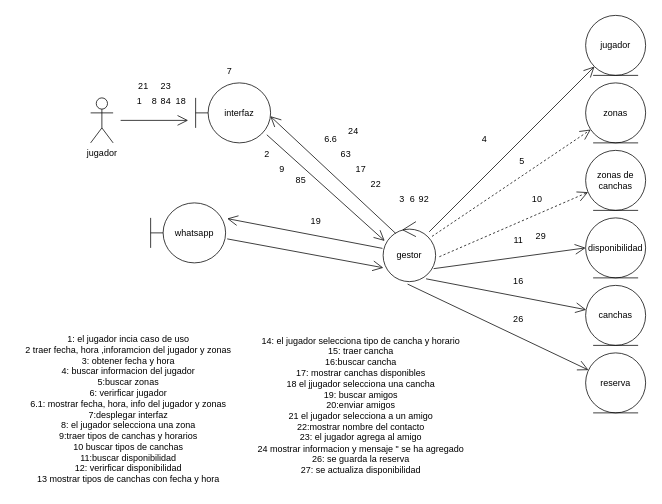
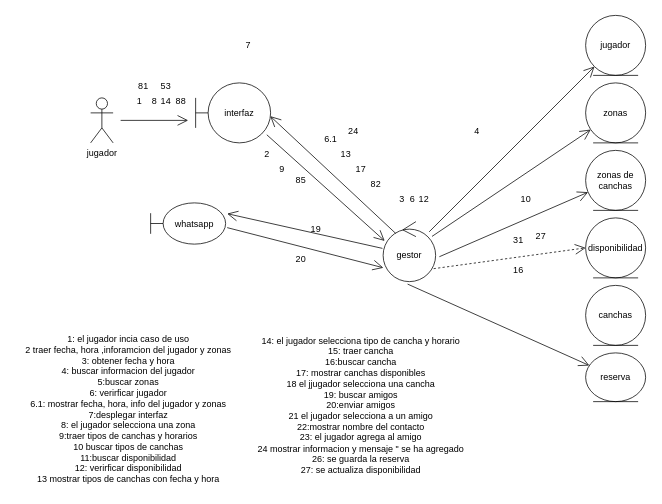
node "7": moved (229, 72) -> (248, 45)
node "21": label "21" -> "81"
node "23": label "23" -> "53"
node "84": label "84" -> "14"
node "18": label "18" -> "88"
node "6.6": label "6.6" -> "6.1"
node "4": moved (484, 139) -> (477, 132)
node "63": label "63" -> "13"
node "5": removed
node "22": label "22" -> "82"
edge "gestor" -> "zonas": style dashed -> solid
node "92": label "92" -> "12"
node "10": moved (537, 199) -> (525, 199)
node "19": moved (315, 222) -> (315, 229)
edge "gestor" -> "zonas de canchas": style dashed -> solid
node "whatsapp": size 75x60 -> 75x41
node "29": label "29" -> "27"
node "11": label "11" -> "31"
edge "gestor" -> "disponibilidad": style solid -> dashed
node "20": added
node "16": moved (518, 282) -> (518, 270)
edge "gestor" -> "canchas": removed
node "26": removed
node "reserva": size 60x60 -> 60x49
